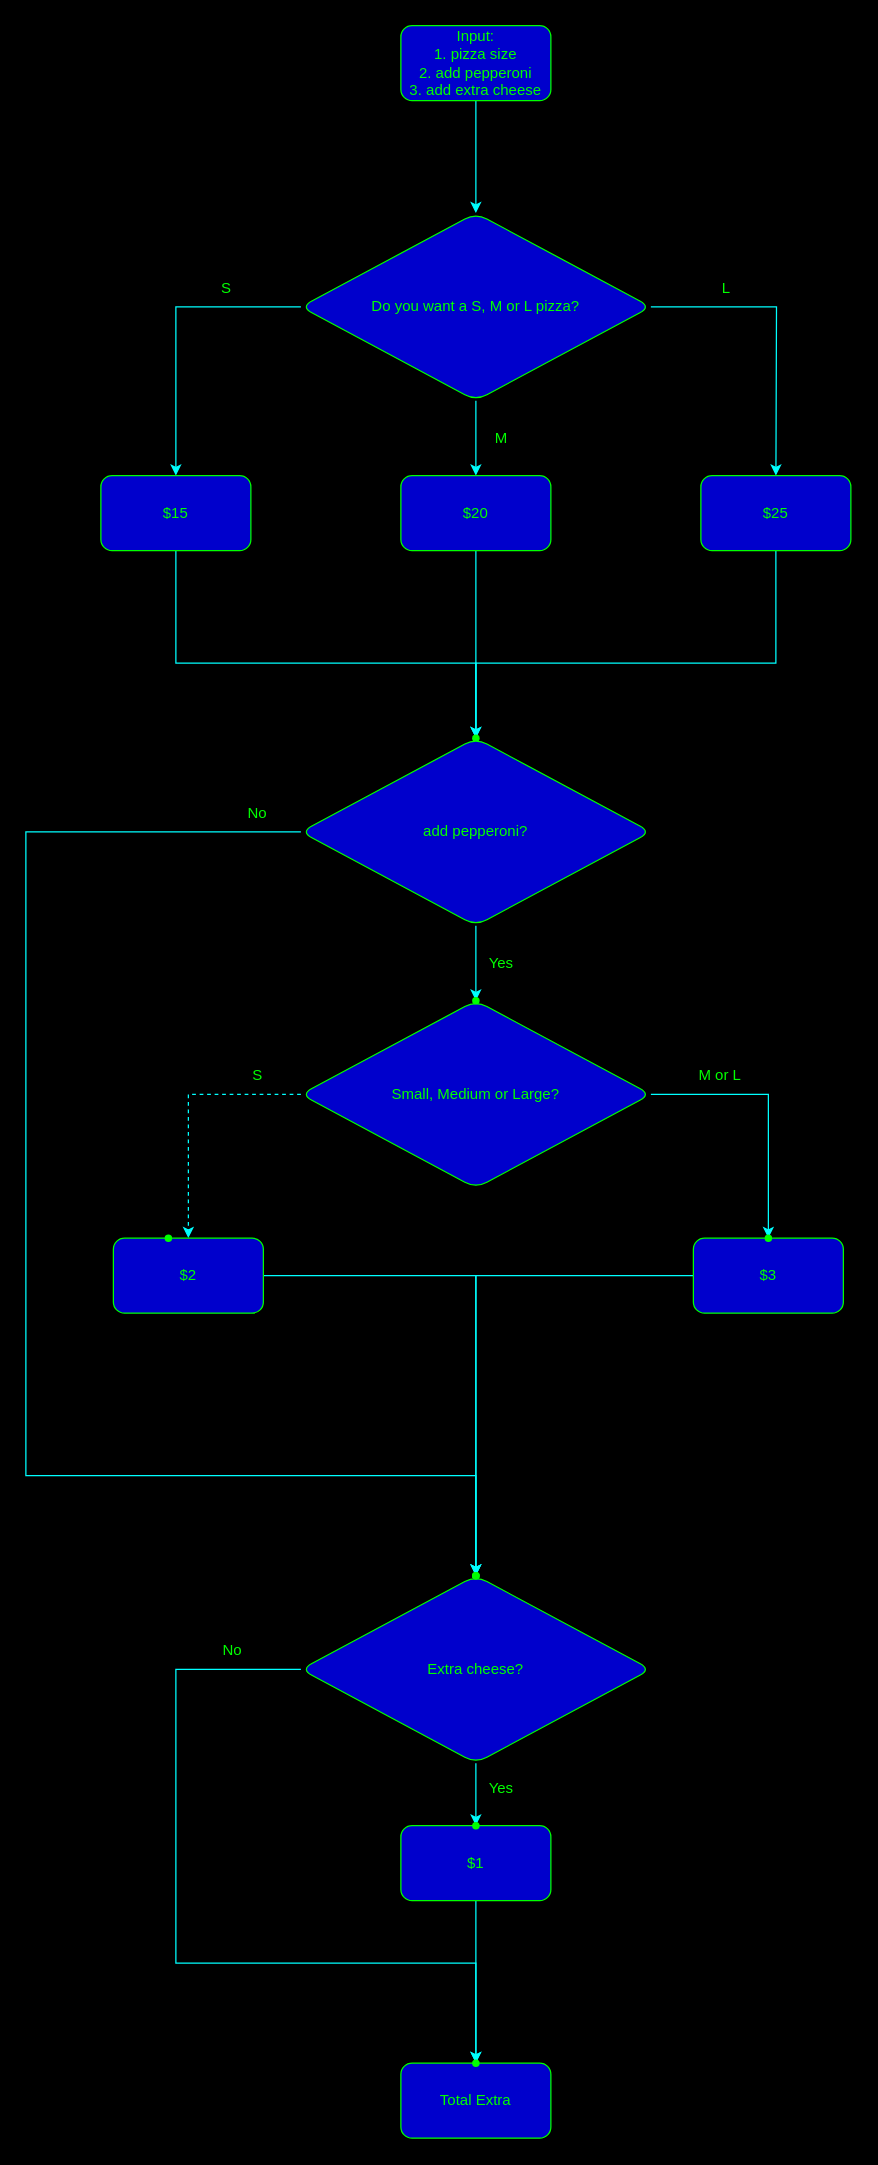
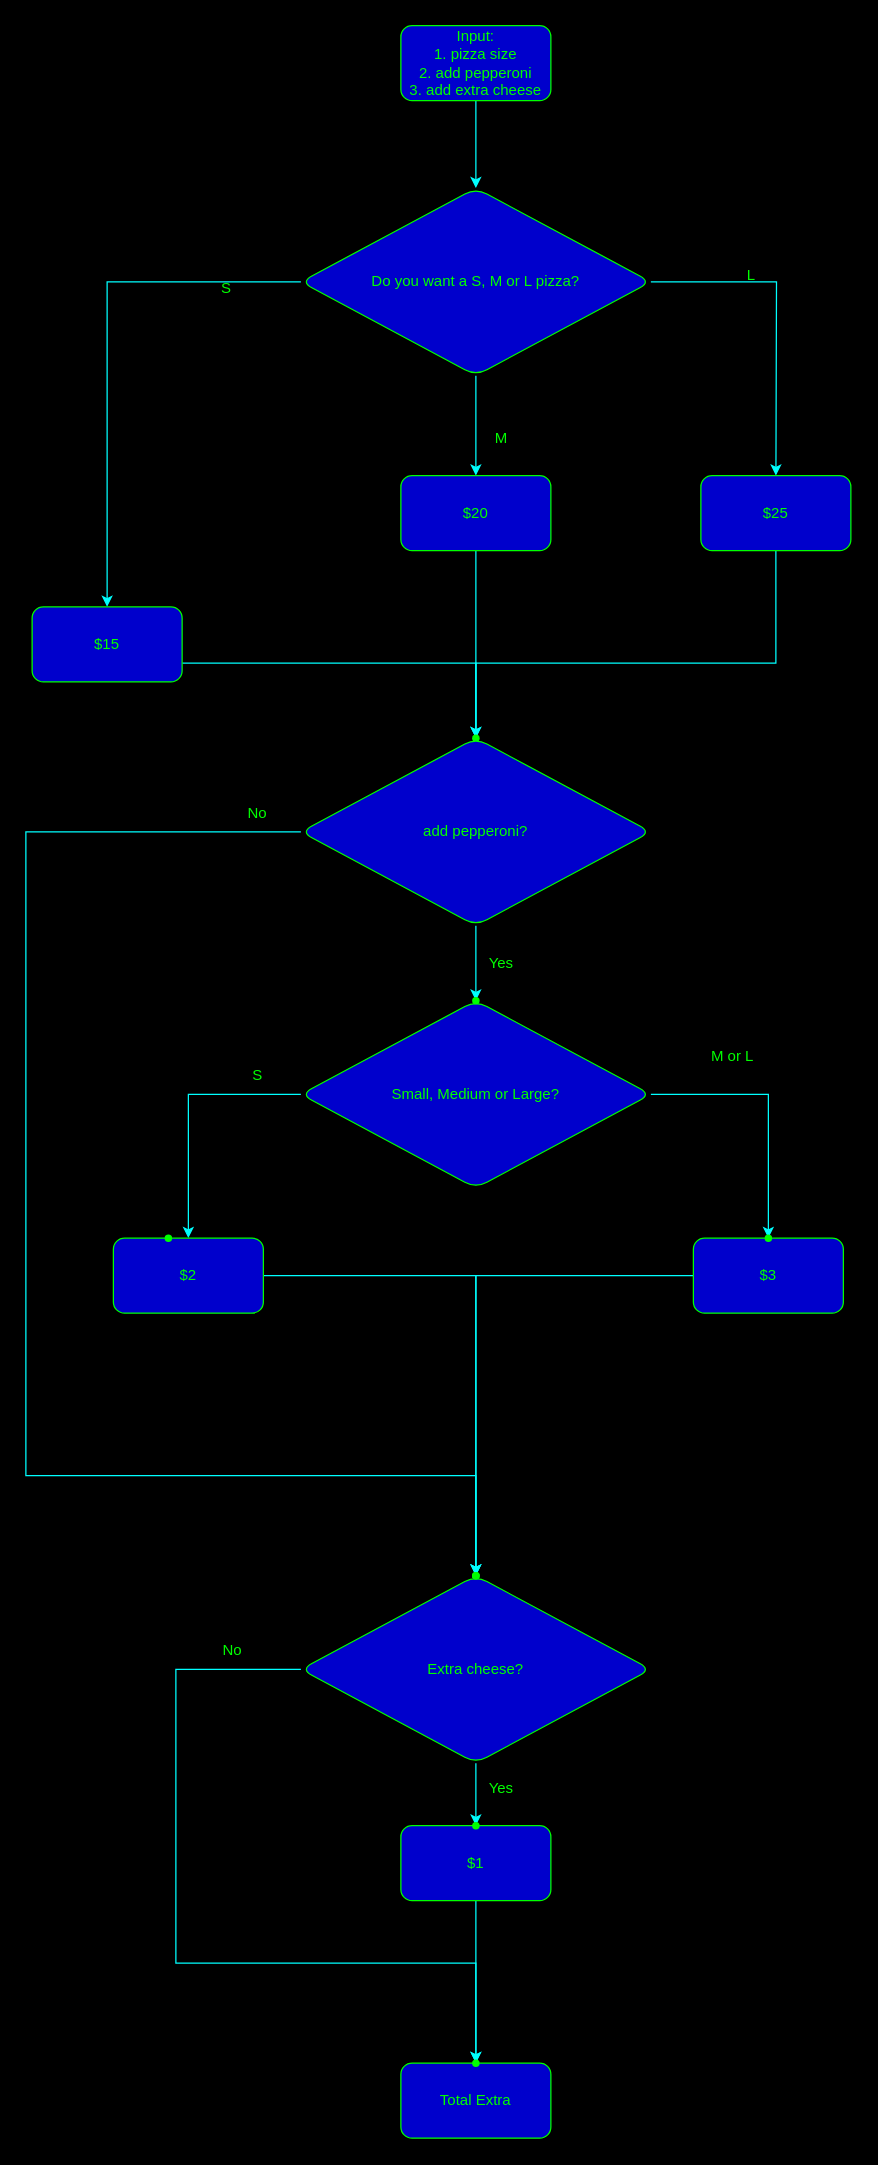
node "L": moved (726, 288) -> (751, 276)
node "Do you want a S, M or L pizza?": moved (476, 307) -> (476, 282)
node "$15": moved (176, 513) -> (107, 644)
node "M or L": moved (719, 1076) -> (732, 1057)
edge "Small, Medium or Large?" -> "$2": style dashed -> solid
